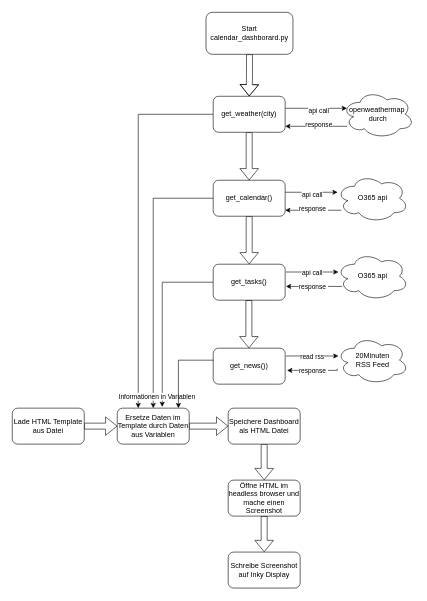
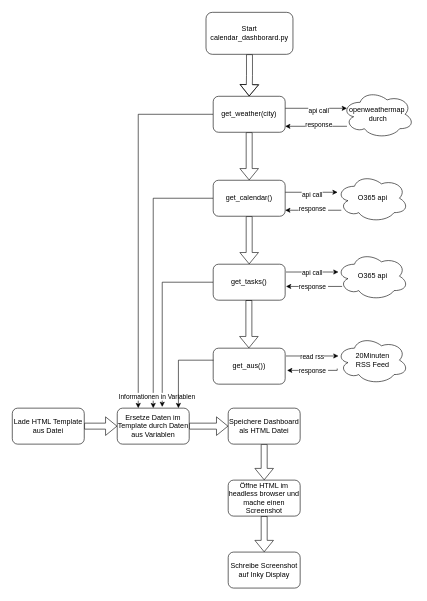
node "get_news())": label "get_news())" -> "get_aus())"
